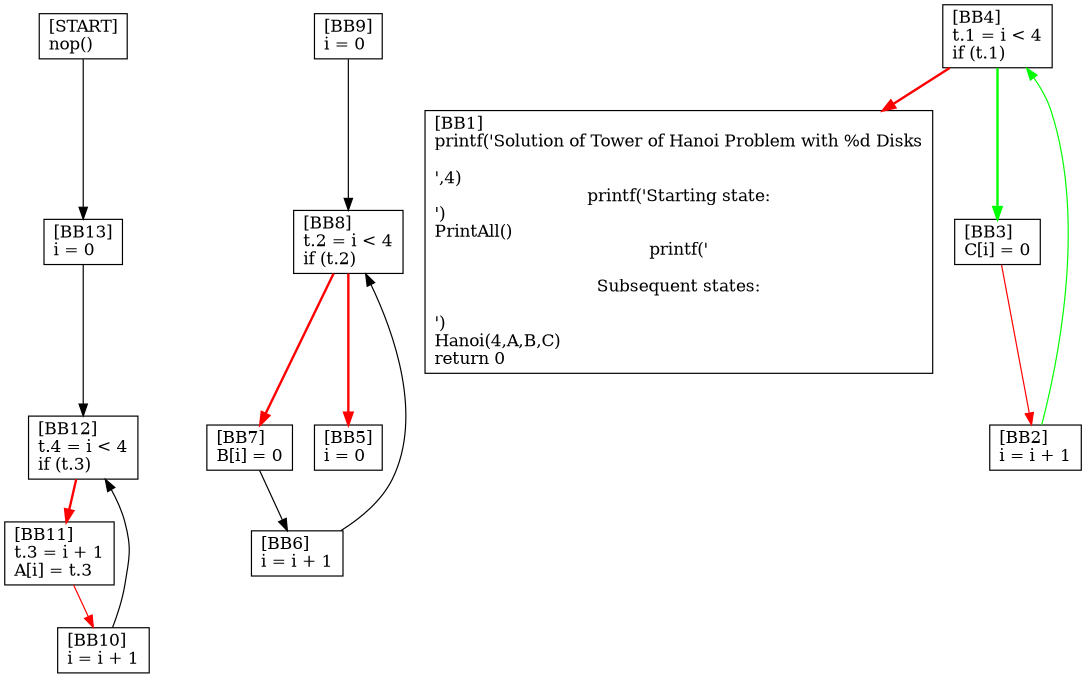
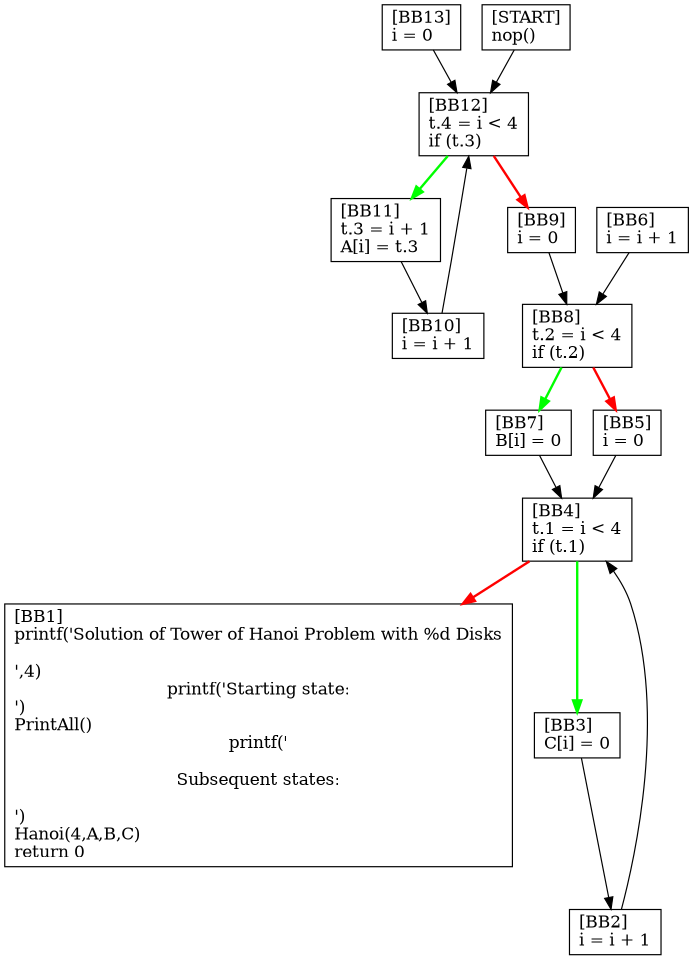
edge "[START] nop()" -> "[BB13] i = 0": now "[START] nop()" -> "[BB12] t.4 = i < 4 if (t.3)"
edge "[BB12] t.4 = i < 4 if (t.3)" -> "[BB9] i = 0": added
edge "[BB2] i = i + 1" -> "[BB4] t.1 = i < 4 if (t.1)": color green -> black
edge "[BB3] C[i] = 0" -> "[BB2] i = i + 1": color red -> black
edge "[BB8] t.2 = i < 4 if (t.2)" -> "[BB7] B[i] = 0": color red -> green
edge "[BB5] i = 0" -> "[BB4] t.1 = i < 4 if (t.1)": added
edge "[BB12] t.4 = i < 4 if (t.3)" -> "[BB11] t.3 = i + 1 A[i] = t.3": color red -> green
edge "[BB7] B[i] = 0" -> "[BB6] i = i + 1": now "[BB7] B[i] = 0" -> "[BB4] t.1 = i < 4 if (t.1)"
edge "[BB11] t.3 = i + 1 A[i] = t.3" -> "[BB10] i = i + 1": color red -> black
